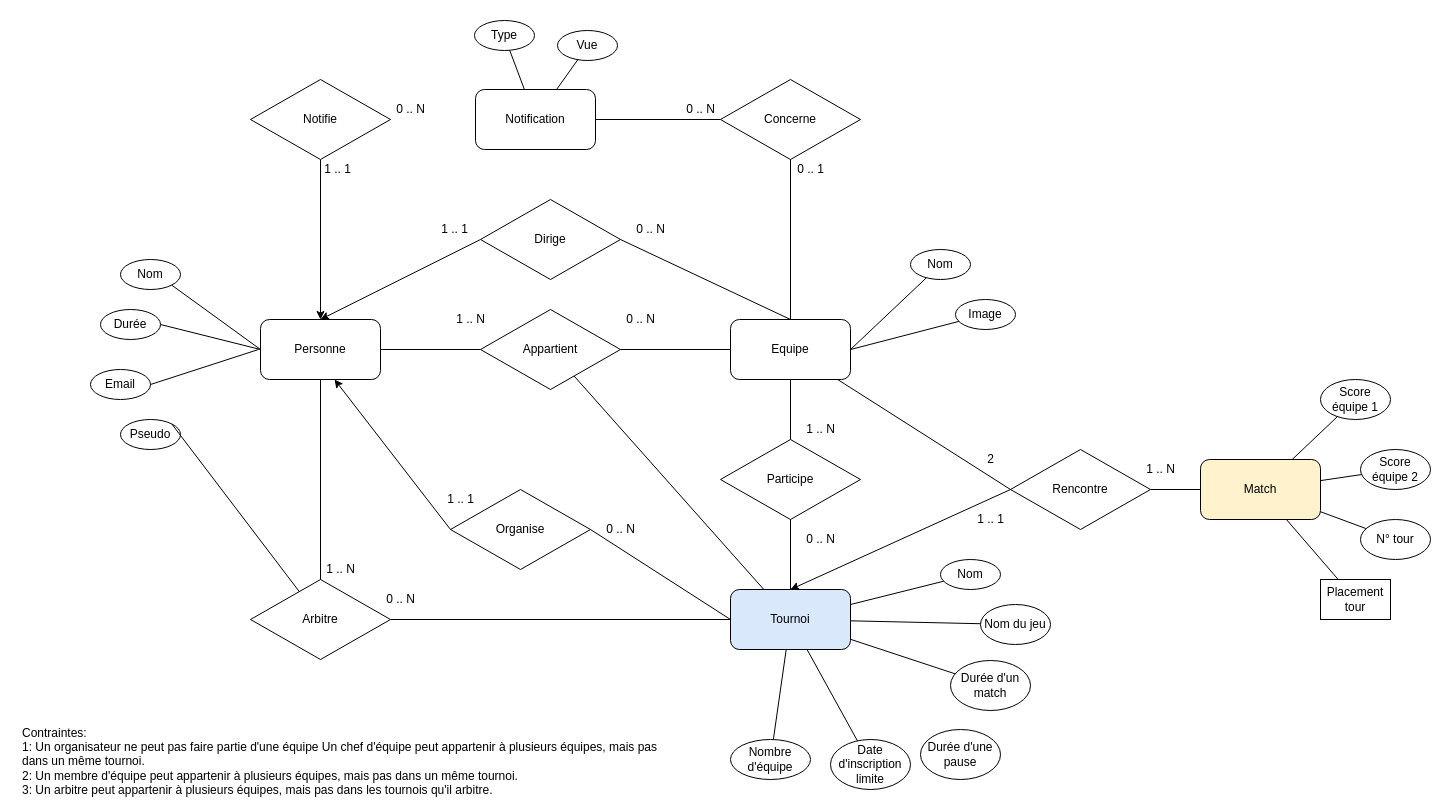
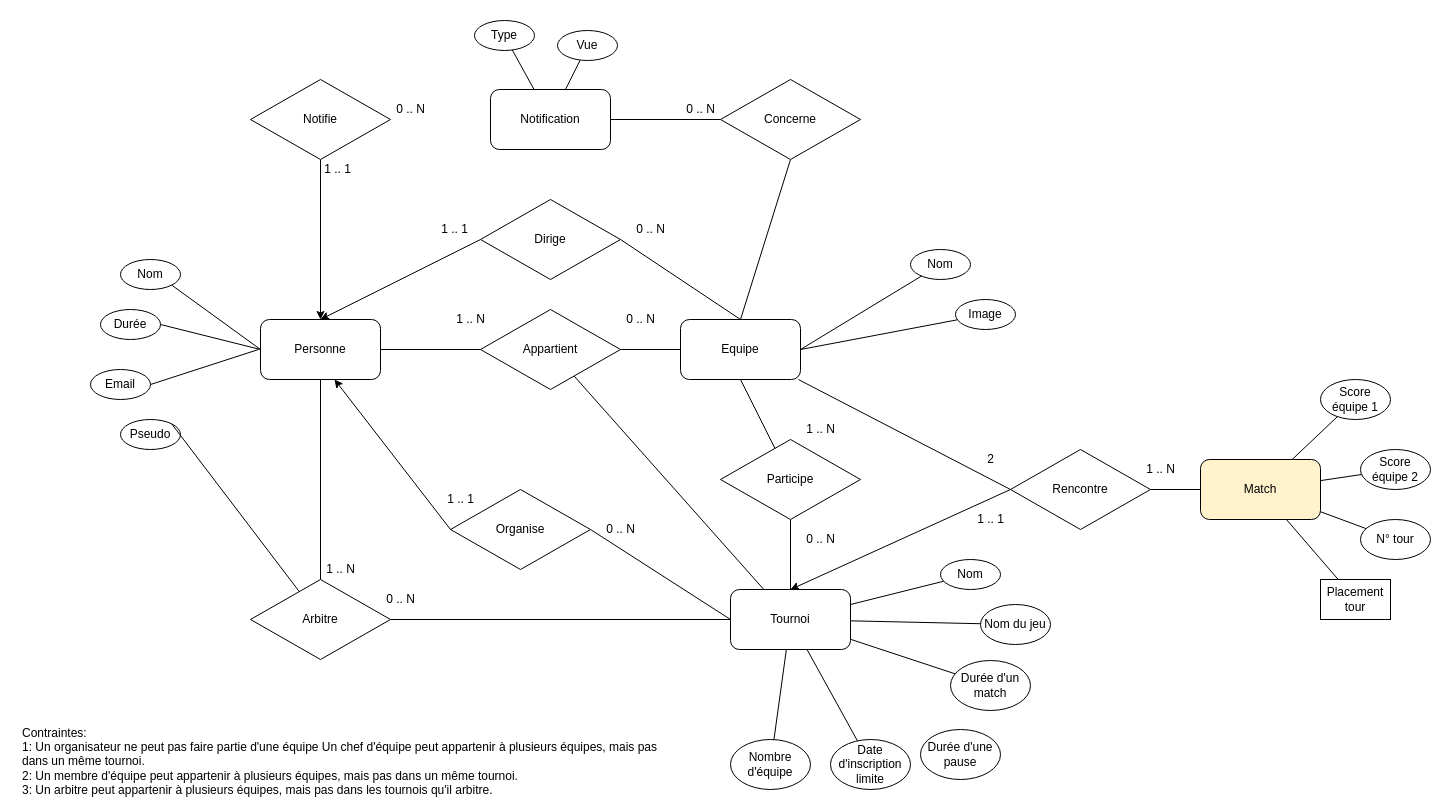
node "Notification": moved (536, 120) -> (551, 120)
node "0 .. 1": removed
node "Equipe": moved (791, 350) -> (741, 350)
node "Tournoi": fillcolor #dae8fc -> #ffffff
node "Nombre d'équipe": size 80x40 -> 80x50
